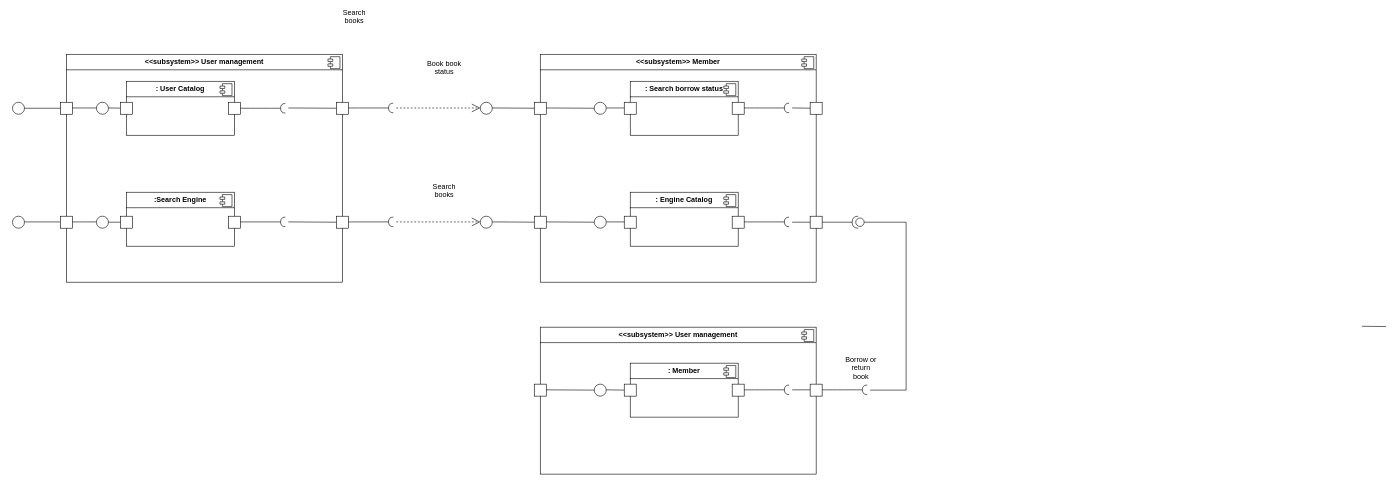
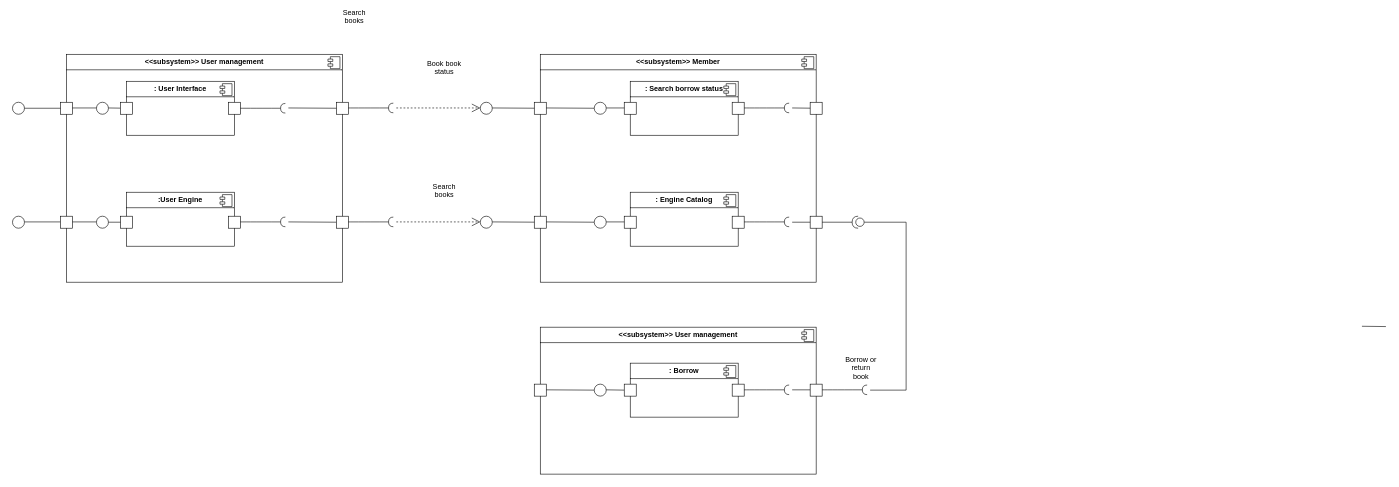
node ": User Catalog": label ": User Catalog" -> ": User Interface"
node ":Search Engine": label ":Search Engine" -> ":User Engine"
node ": Member": label ": Member" -> ": Borrow"
